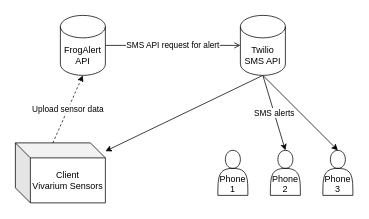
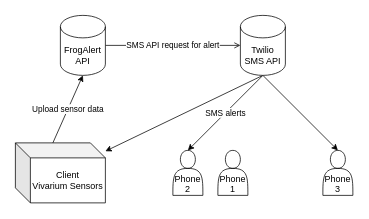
edge "Client Vivarium Sensors" -> "FrogAlert API": style dashed -> solid
node "Phone 2": moved (285, 173) -> (188, 173)
